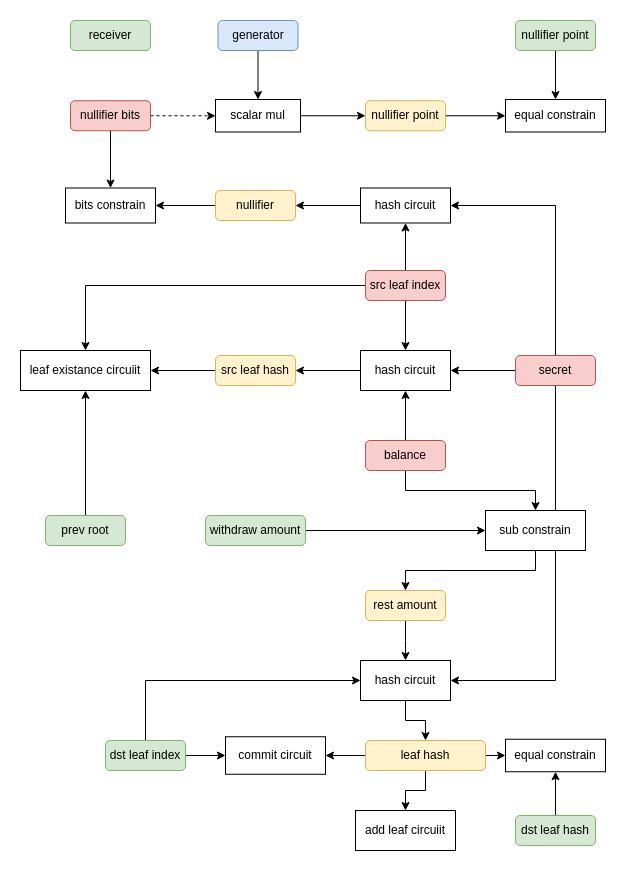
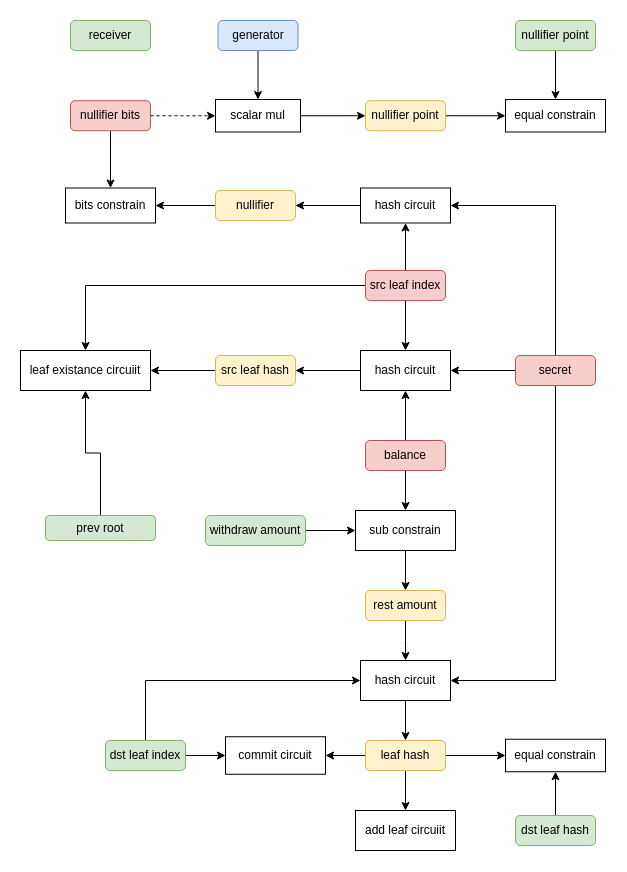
node "prev root": size 80x30 -> 110x25
node "sub constrain": moved (536, 531) -> (406, 531)
node "leaf hash": size 120x30 -> 80x30
